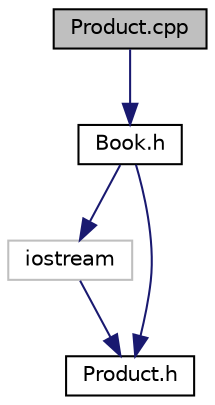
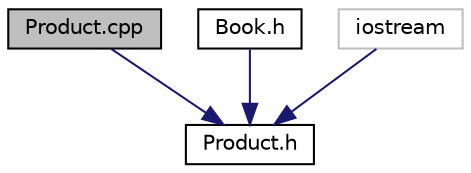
edge "Product.cpp" -> "Book.h": now "Product.cpp" -> "Product.h"
edge "Book.h" -> "iostream": removed
